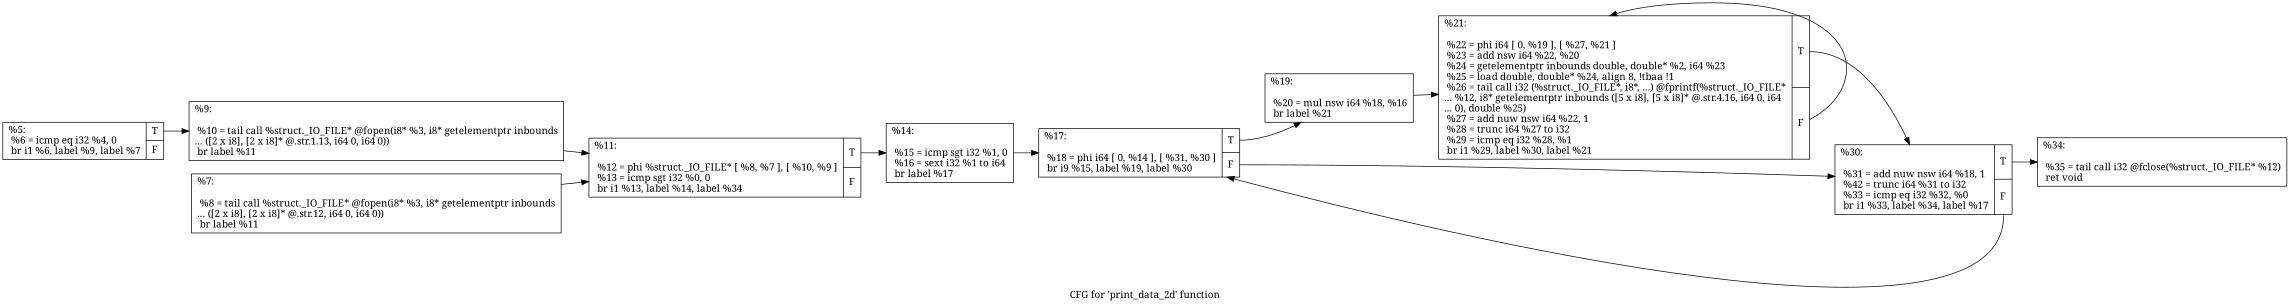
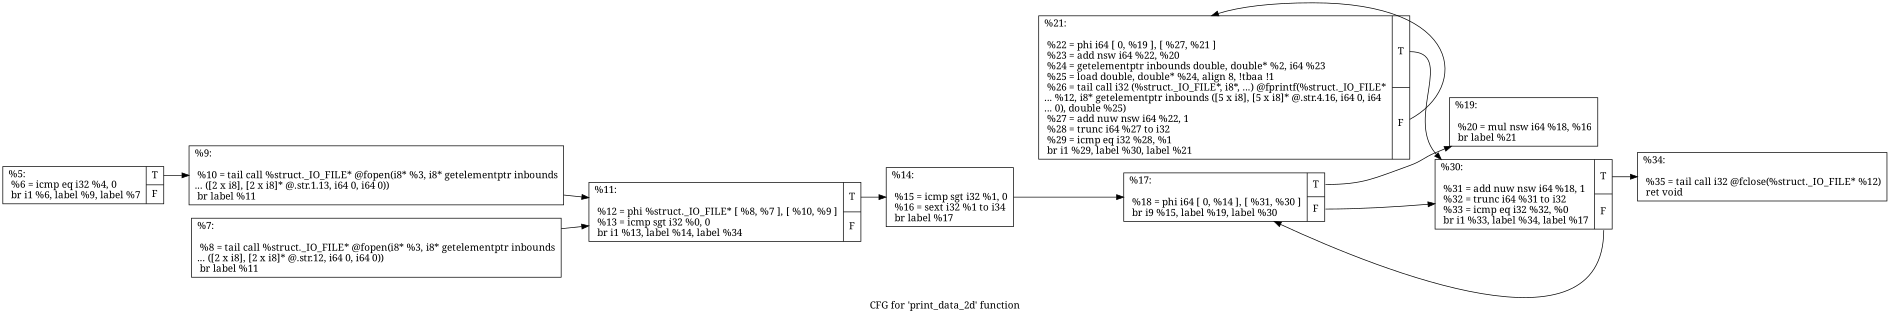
edge "%19:" -> "%21:": removed
node "%14:": text "%16 = sext i32 %1 to i64" -> "%16 = sext i32 %1 to i34"
node "%30:": text "%42 = trunc i64 %31 to i32" -> "%32 = trunc i64 %31 to i32"
